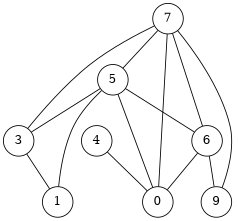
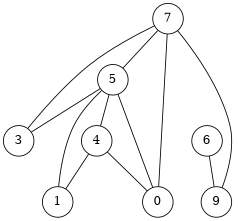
edge "7" -- "6": removed
edge "5" -- "6": now "5" -- "4"
edge "3" -- "1": now "4" -- "1"
edge "6" -- "0": removed
